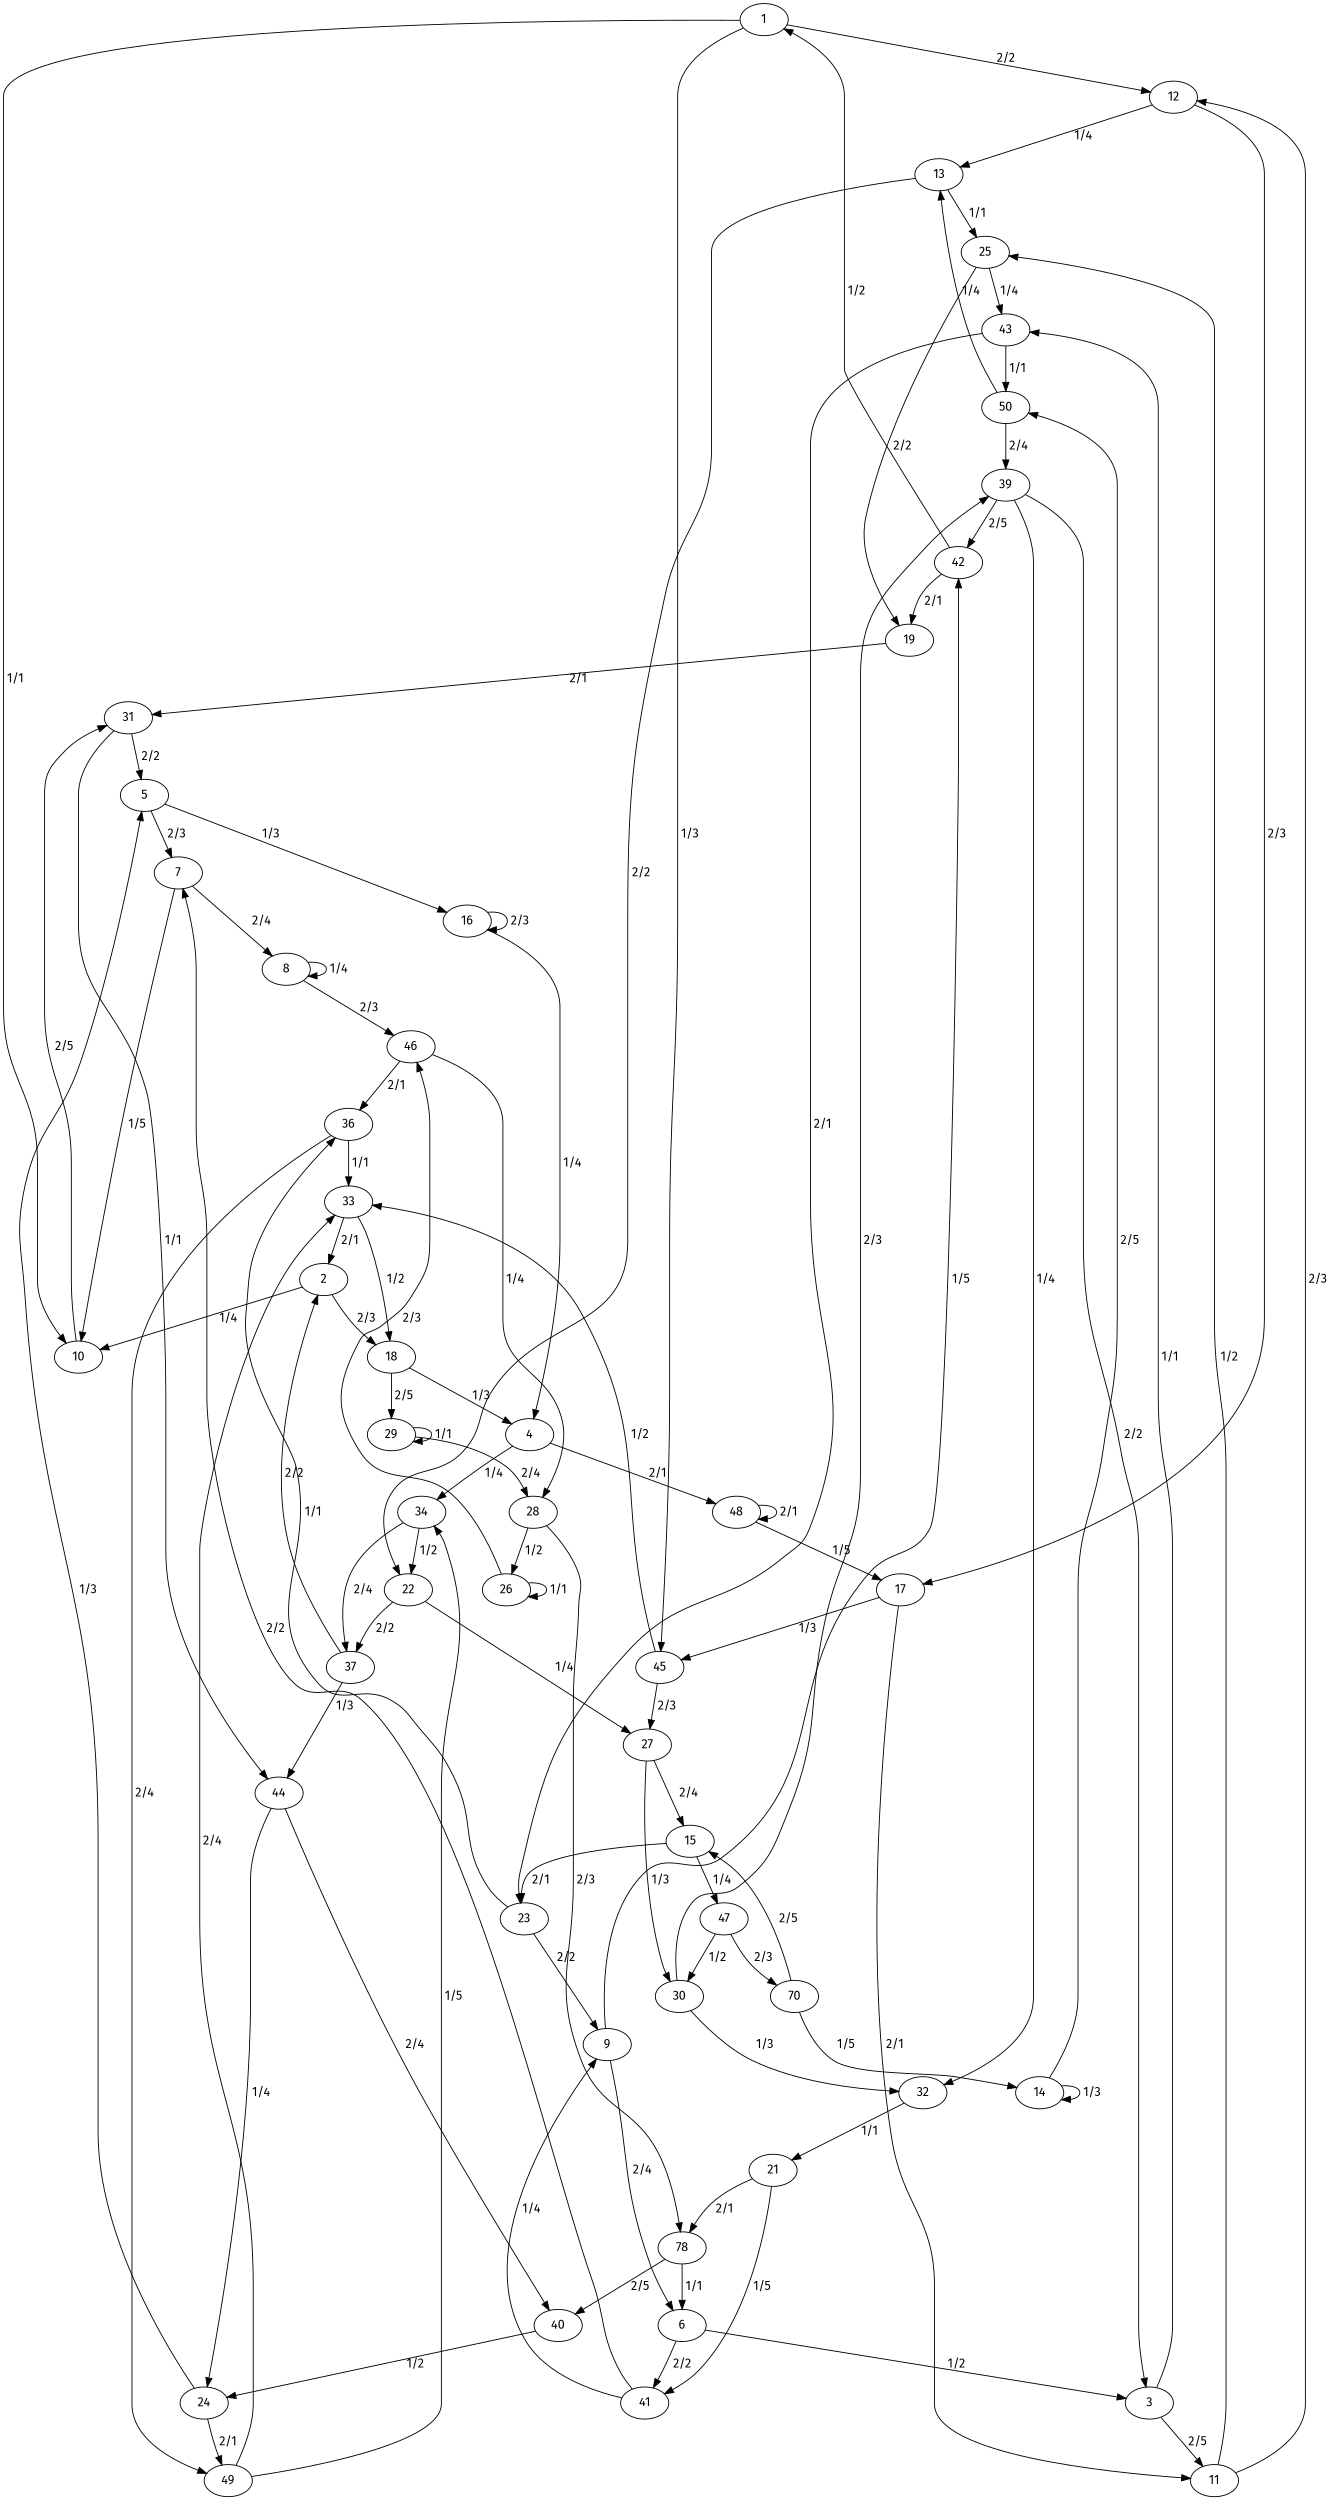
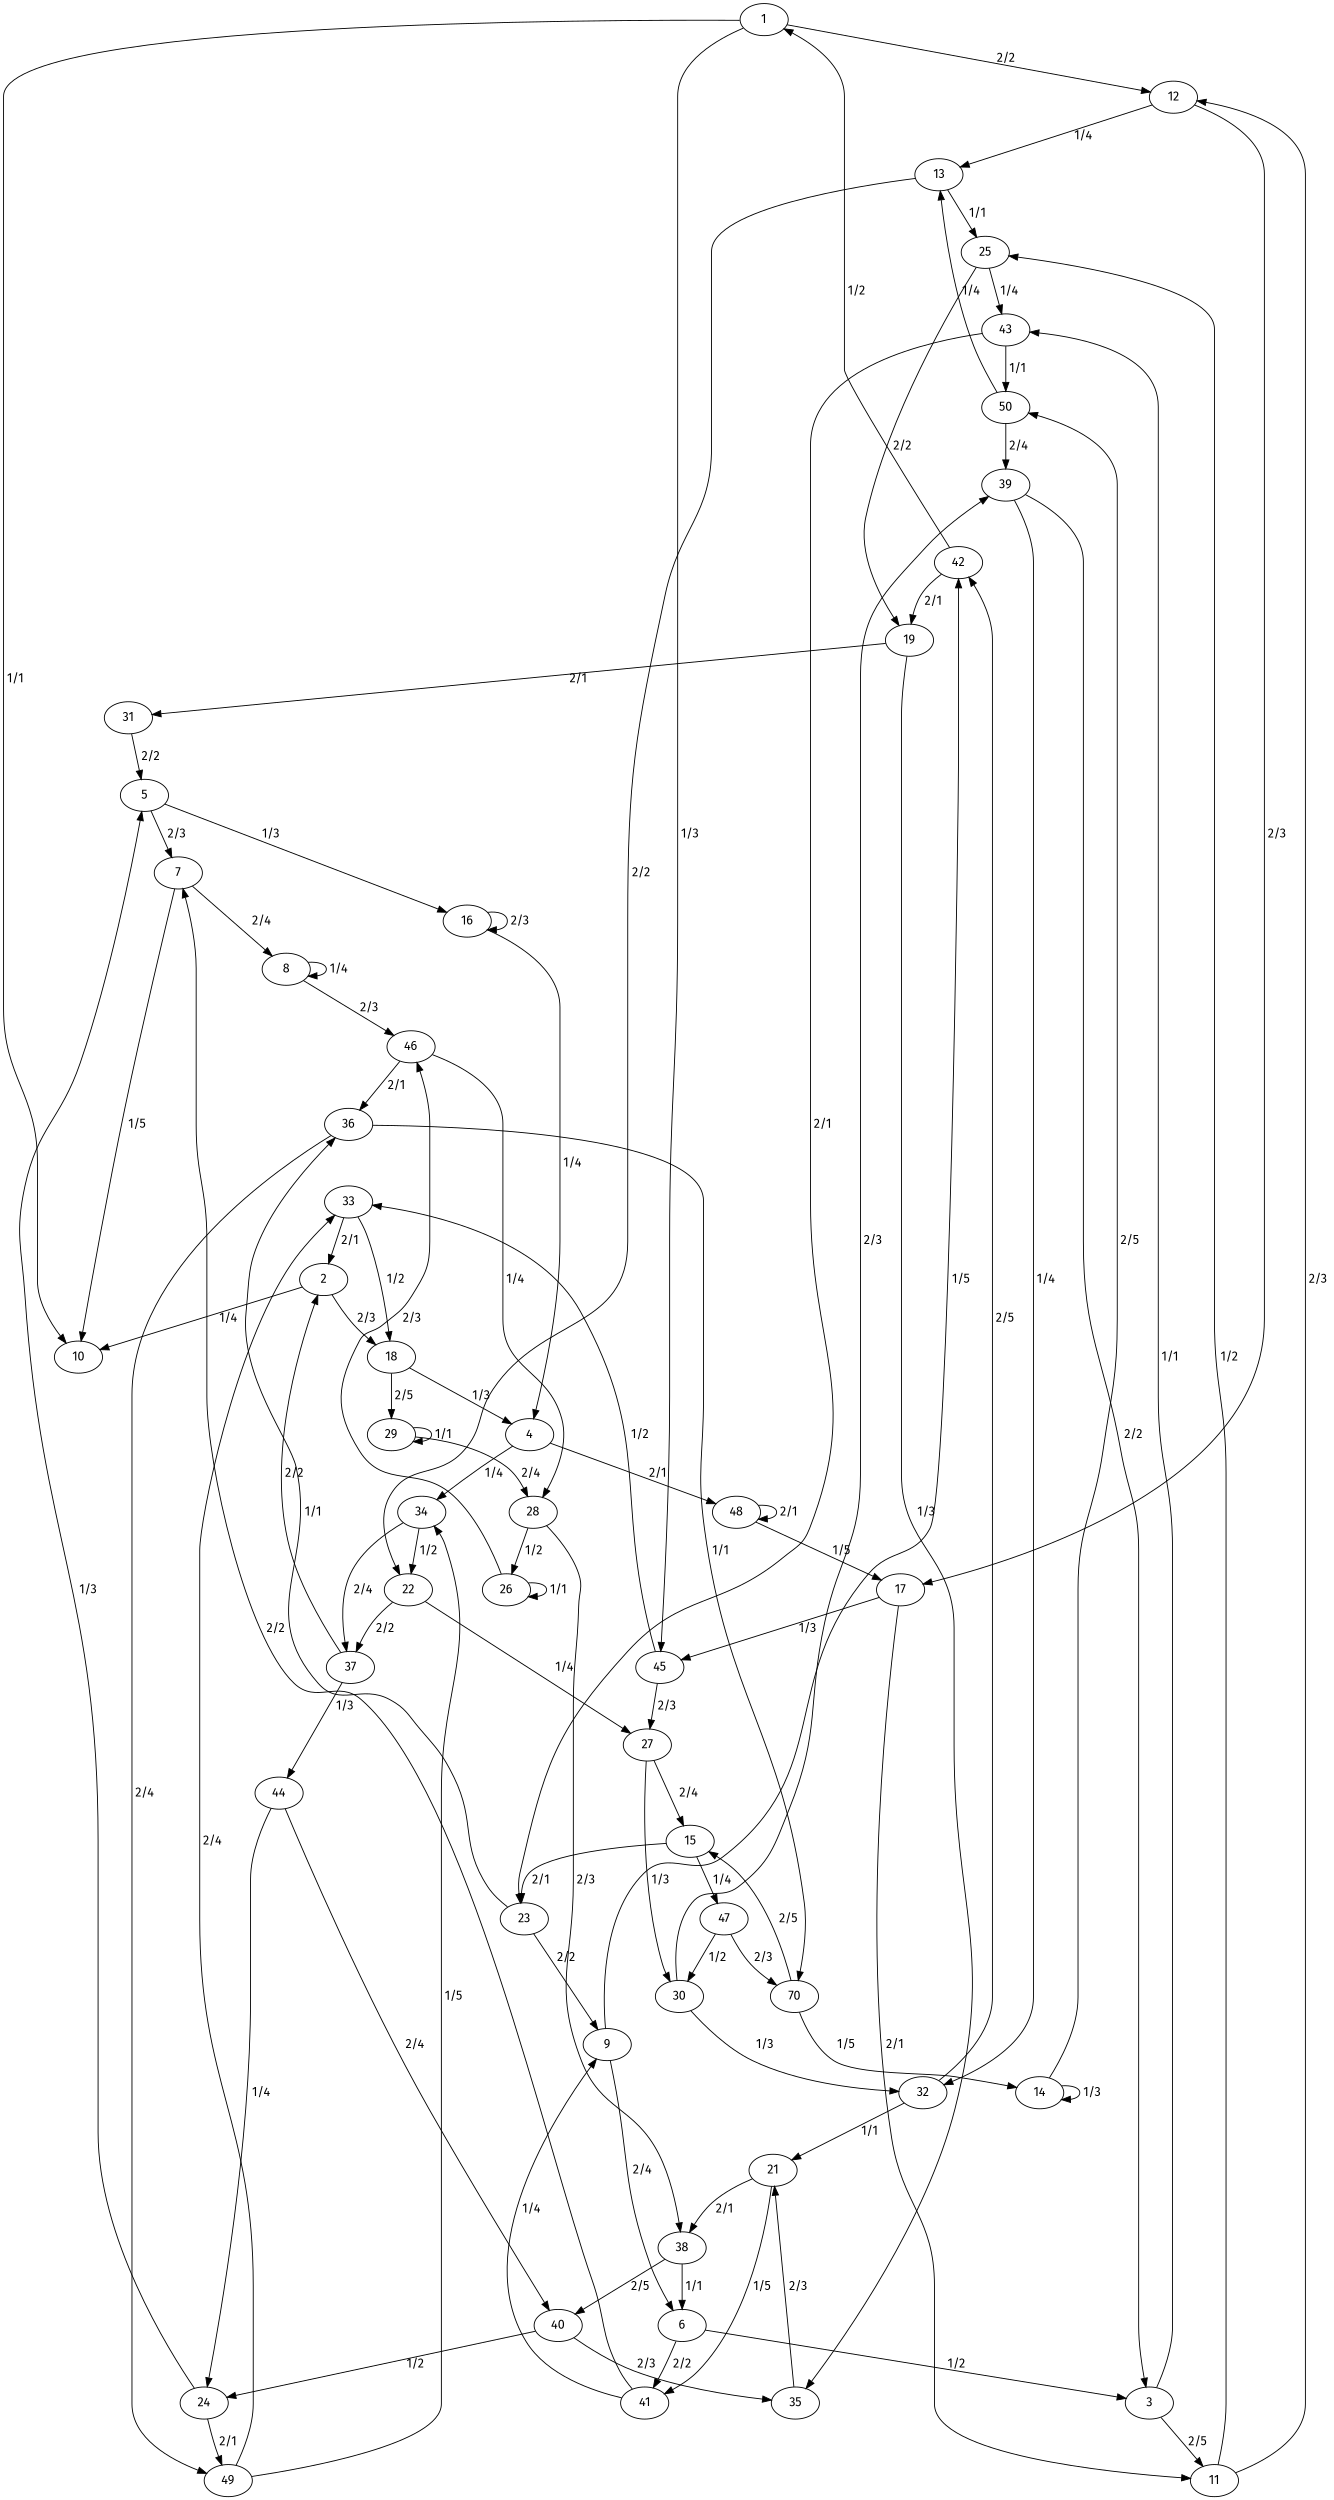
edge "39" -> "42": now "32" -> "42"
edge "10" -> "31": removed, label "2/5"
edge "36" -> "33": now "36" -> "70"
edge "31" -> "44": removed, label "1/1"
node "78": label "78" -> "38"
node "35": added
